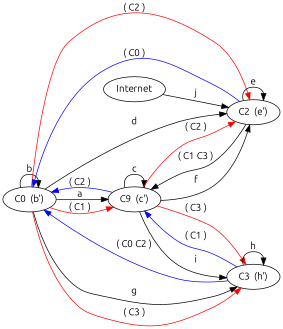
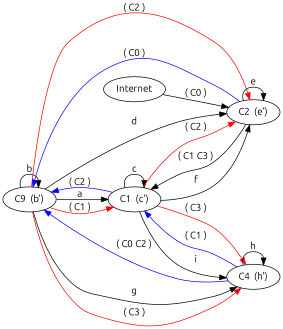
edge "Internet" -> "C2  (e')": label "j" -> "( C0 )"
node "C0  (b')": label "C0  (b')" -> "C9  (b')"
node "C9  (c')": label "C9  (c')" -> "C1  (c')"
node "C3  (h')": label "C3  (h')" -> "C4  (h')"
